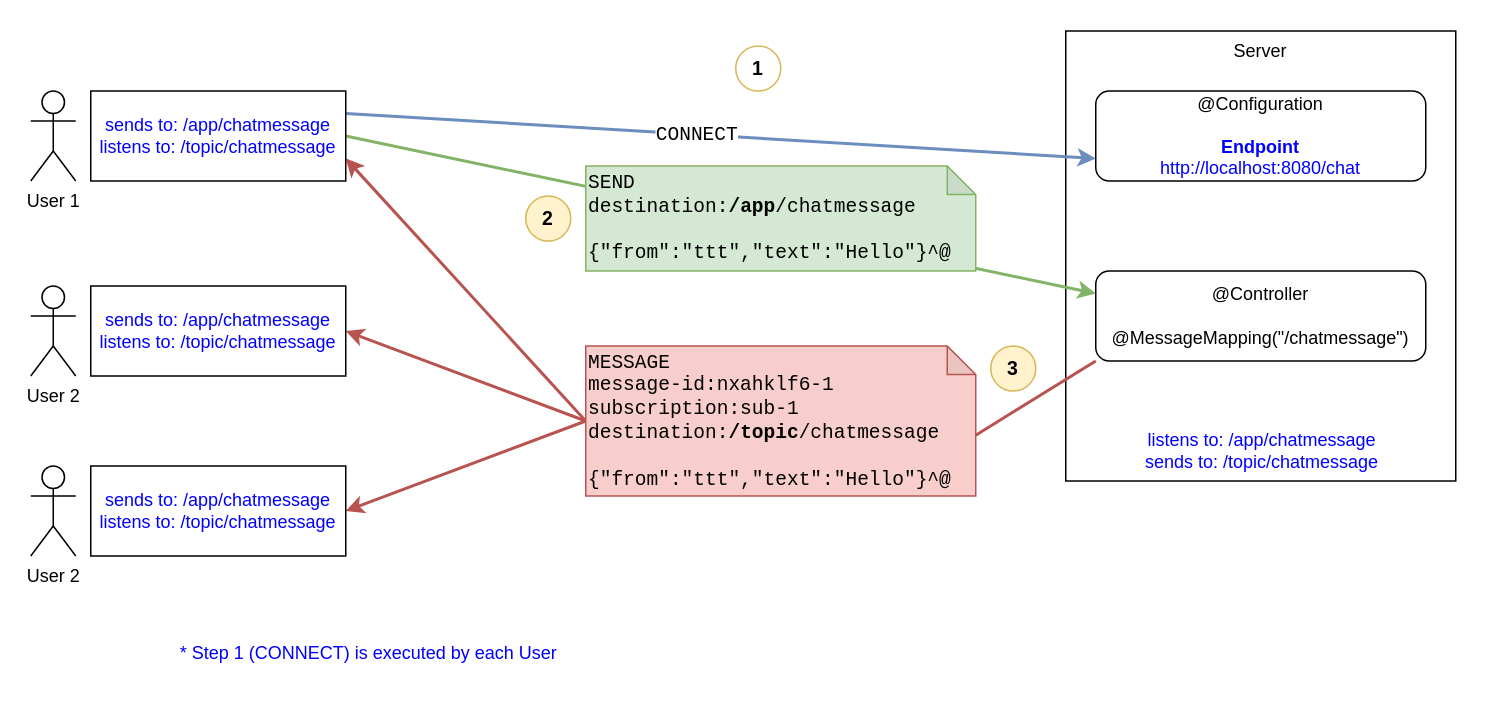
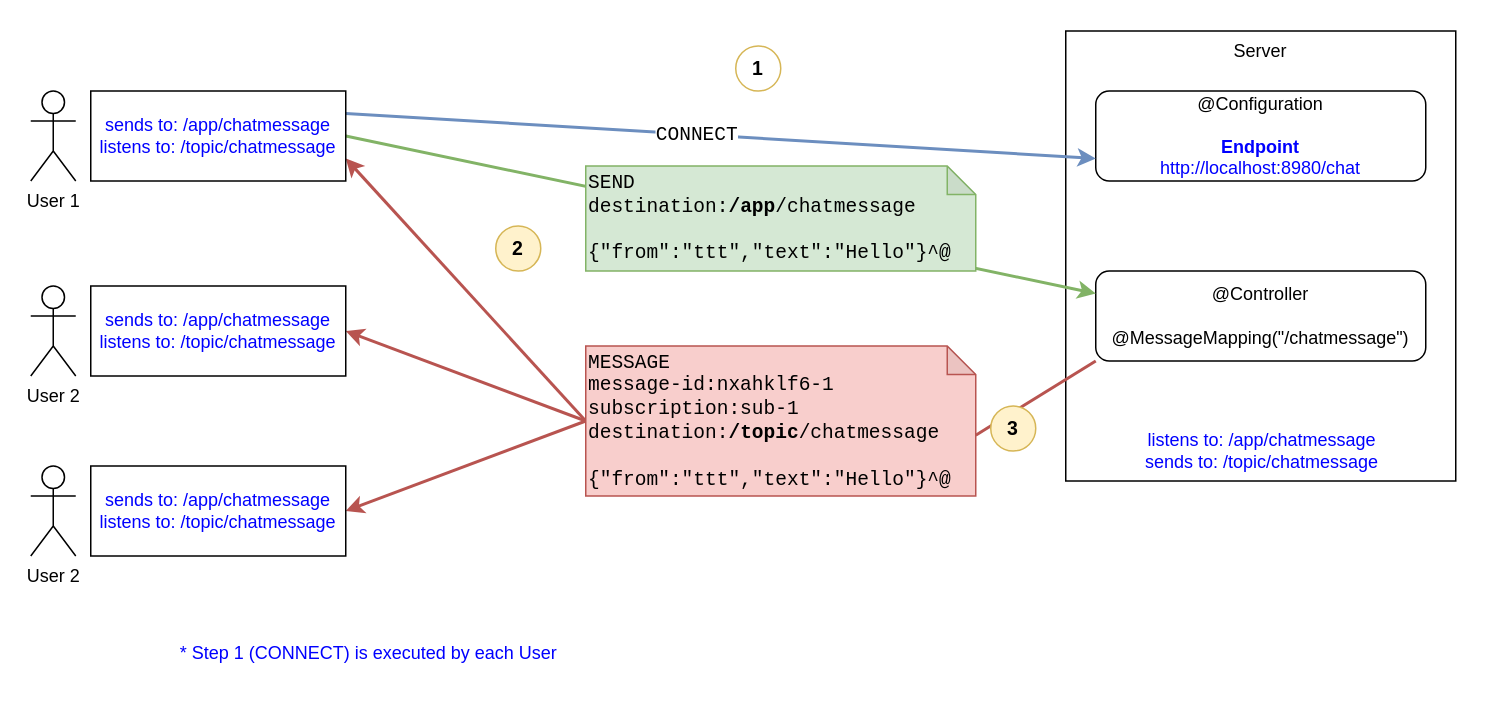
node "@Configuration Endpointhttp://localhost:8080/chat": label "@Configuration Endpointhttp://localhost:8080/chat" -> "@Configuration Endpointhttp://localhost:8980/chat"
node "2": moved (548, 218) -> (518, 248)
node "3": moved (1013, 368) -> (1013, 428)
